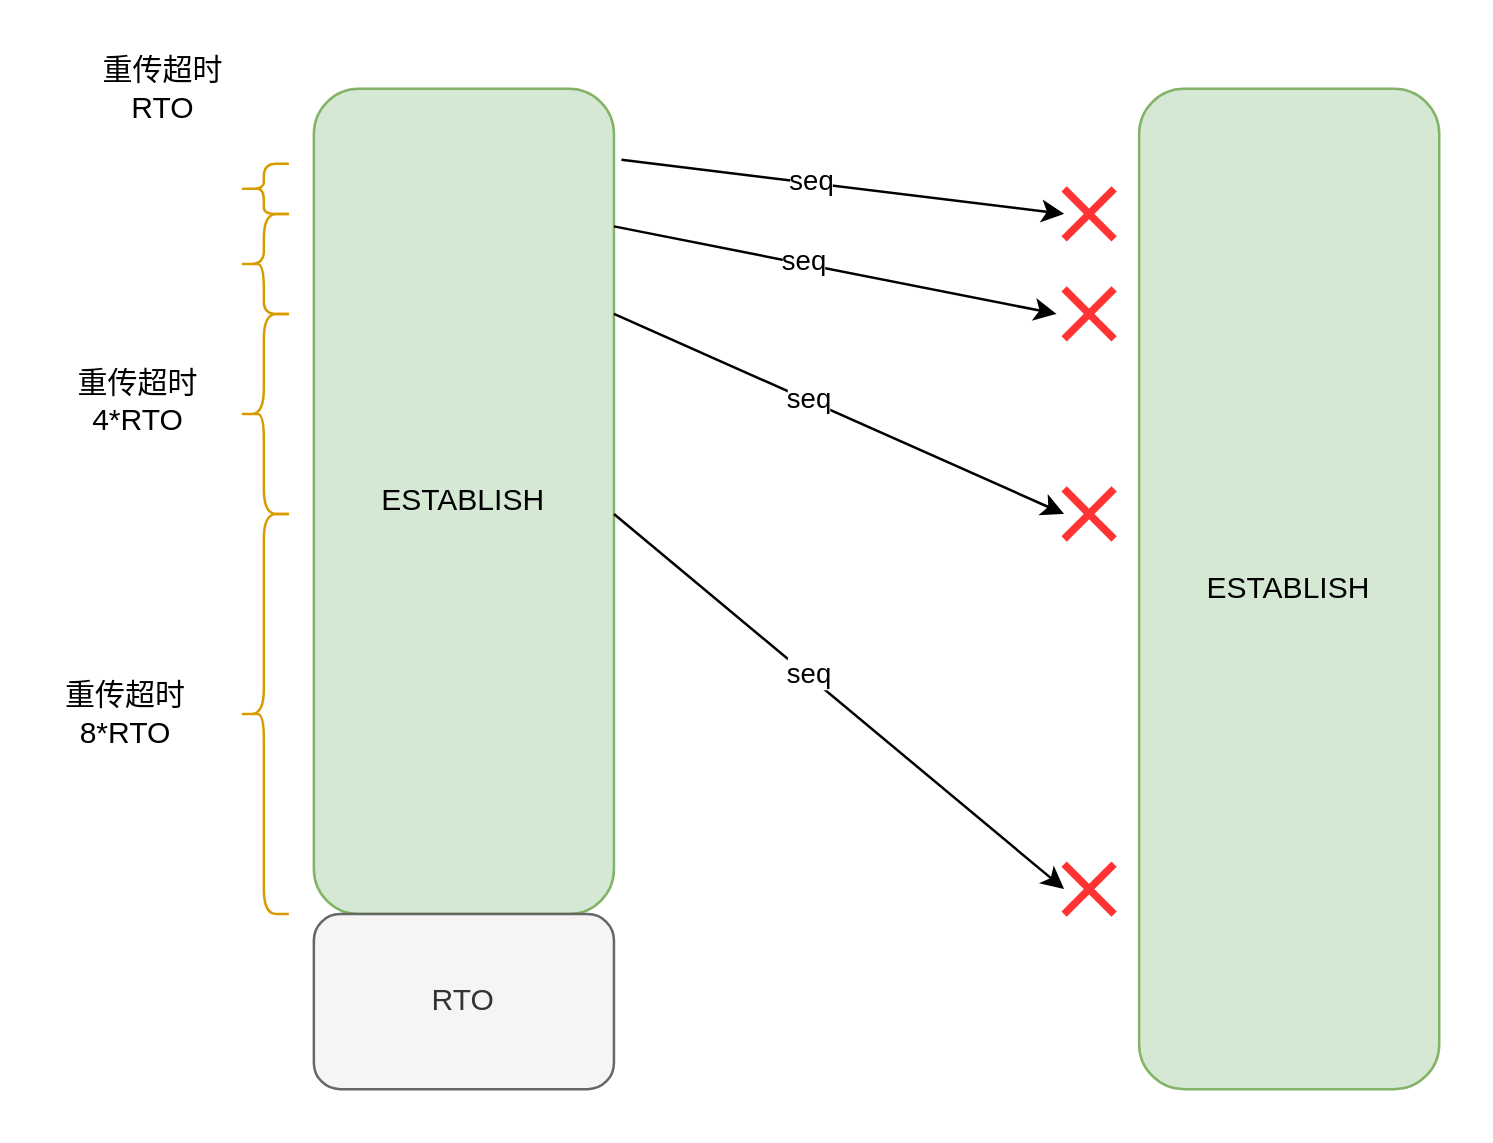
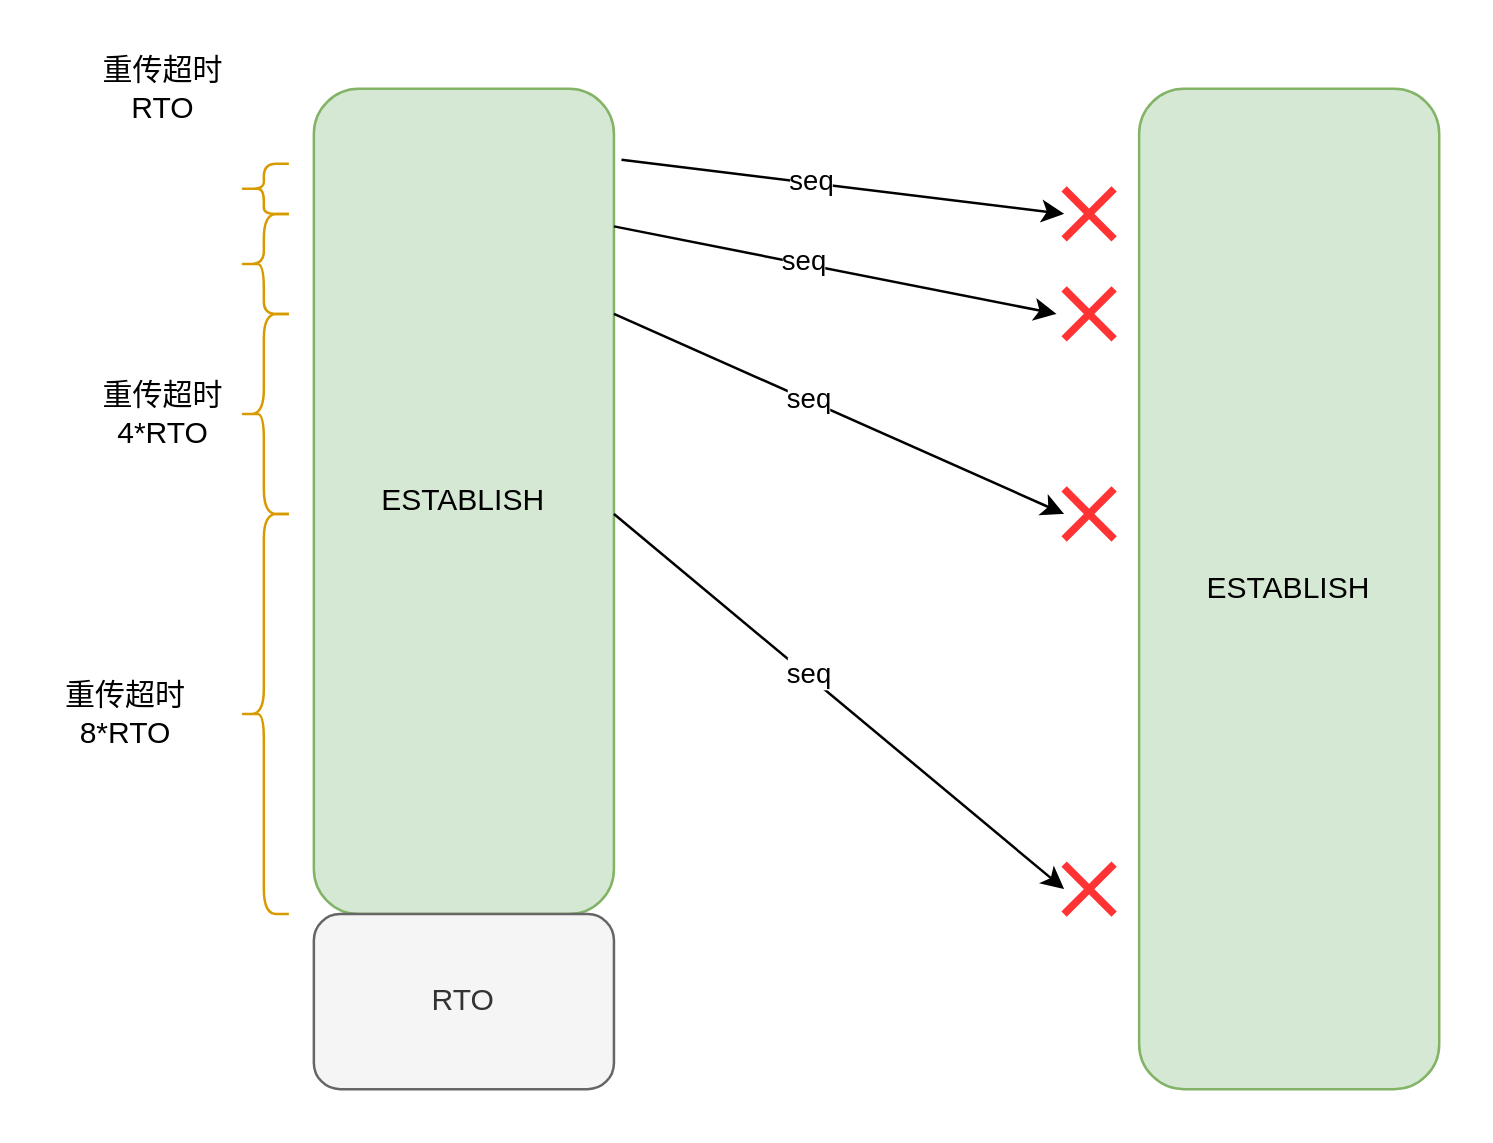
node "重传超时 4*RTO": moved (139, 401) -> (164, 414)
